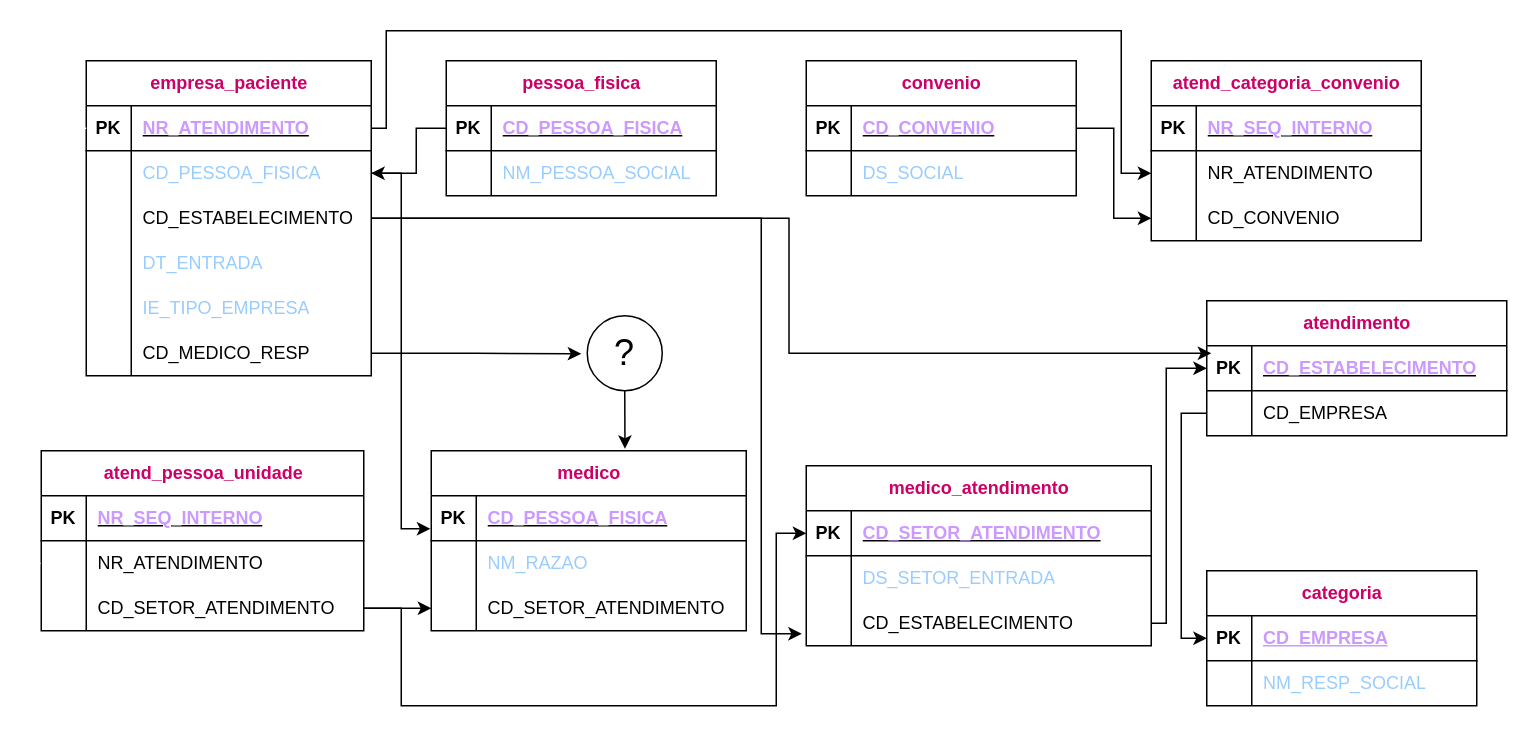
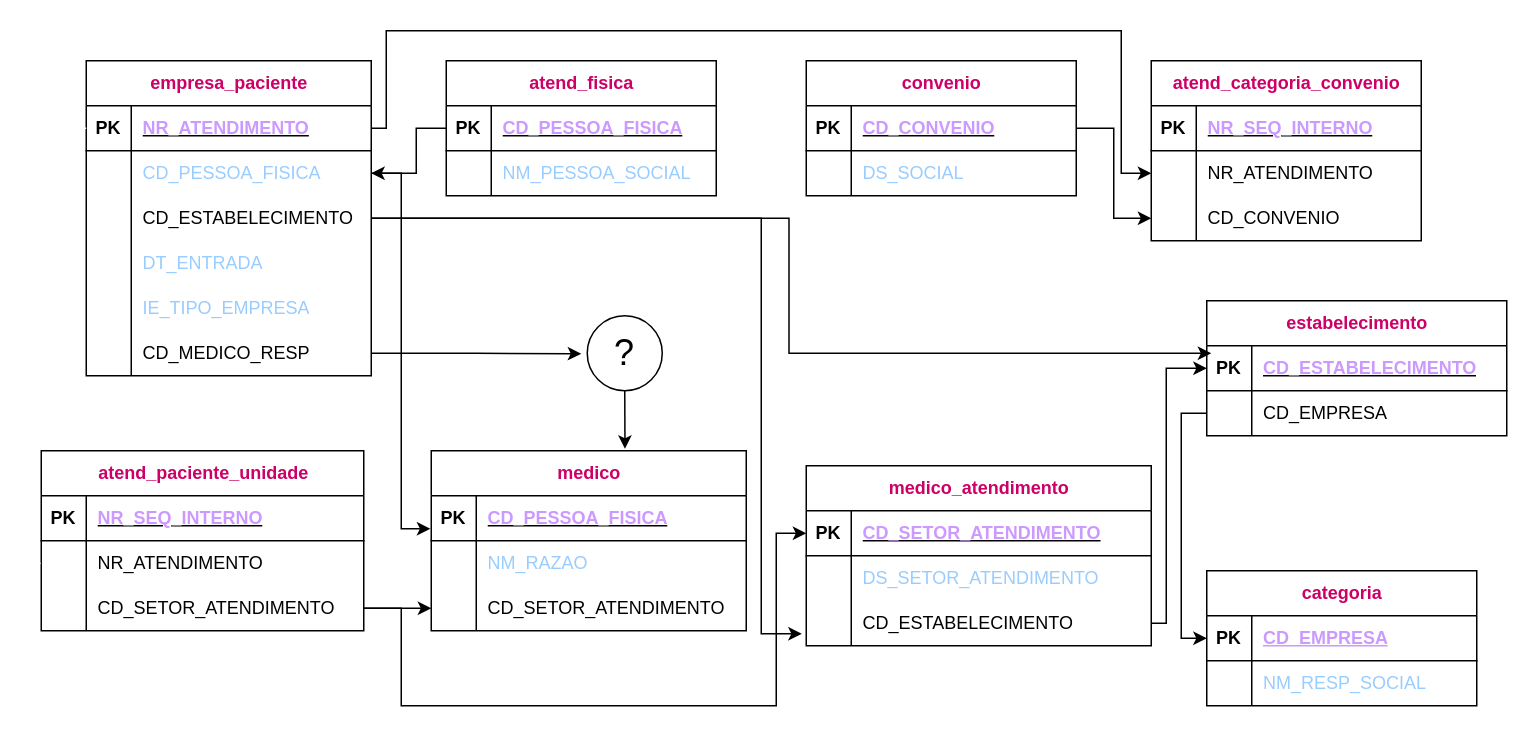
node "pessoa_fisica": label "pessoa_fisica" -> "atend_fisica"
node "atendimento": label "atendimento" -> "estabelecimento"
node "atend_pessoa_unidade": label "atend_pessoa_unidade" -> "atend_paciente_unidade"
node "DS_SETOR_ENTRADA": label "DS_SETOR_ENTRADA" -> "DS_SETOR_ATENDIMENTO"
